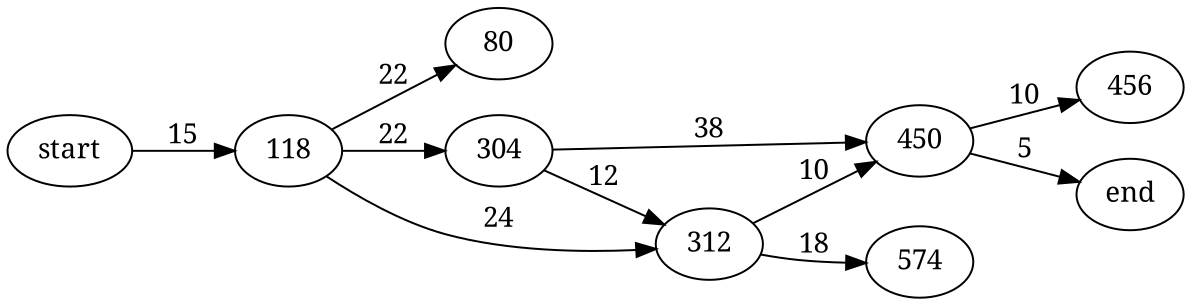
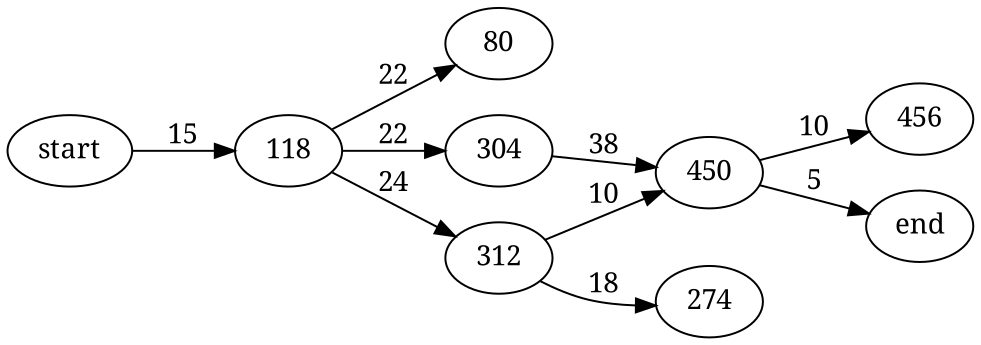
edge "304" -> "312": removed, label "12"
node "574": label "574" -> "274"
